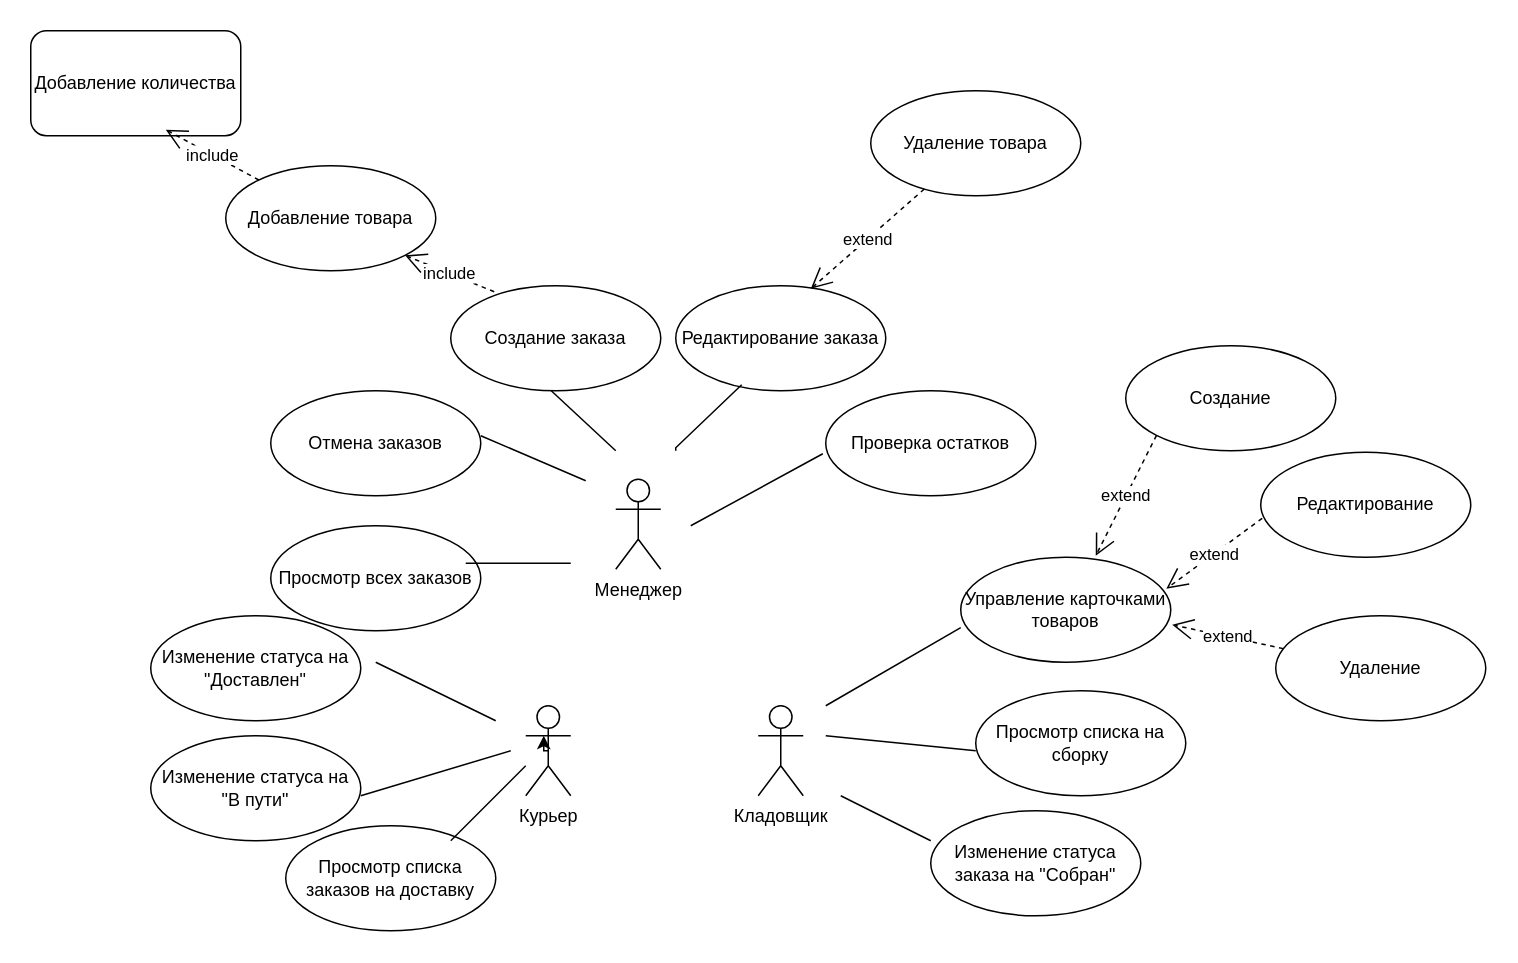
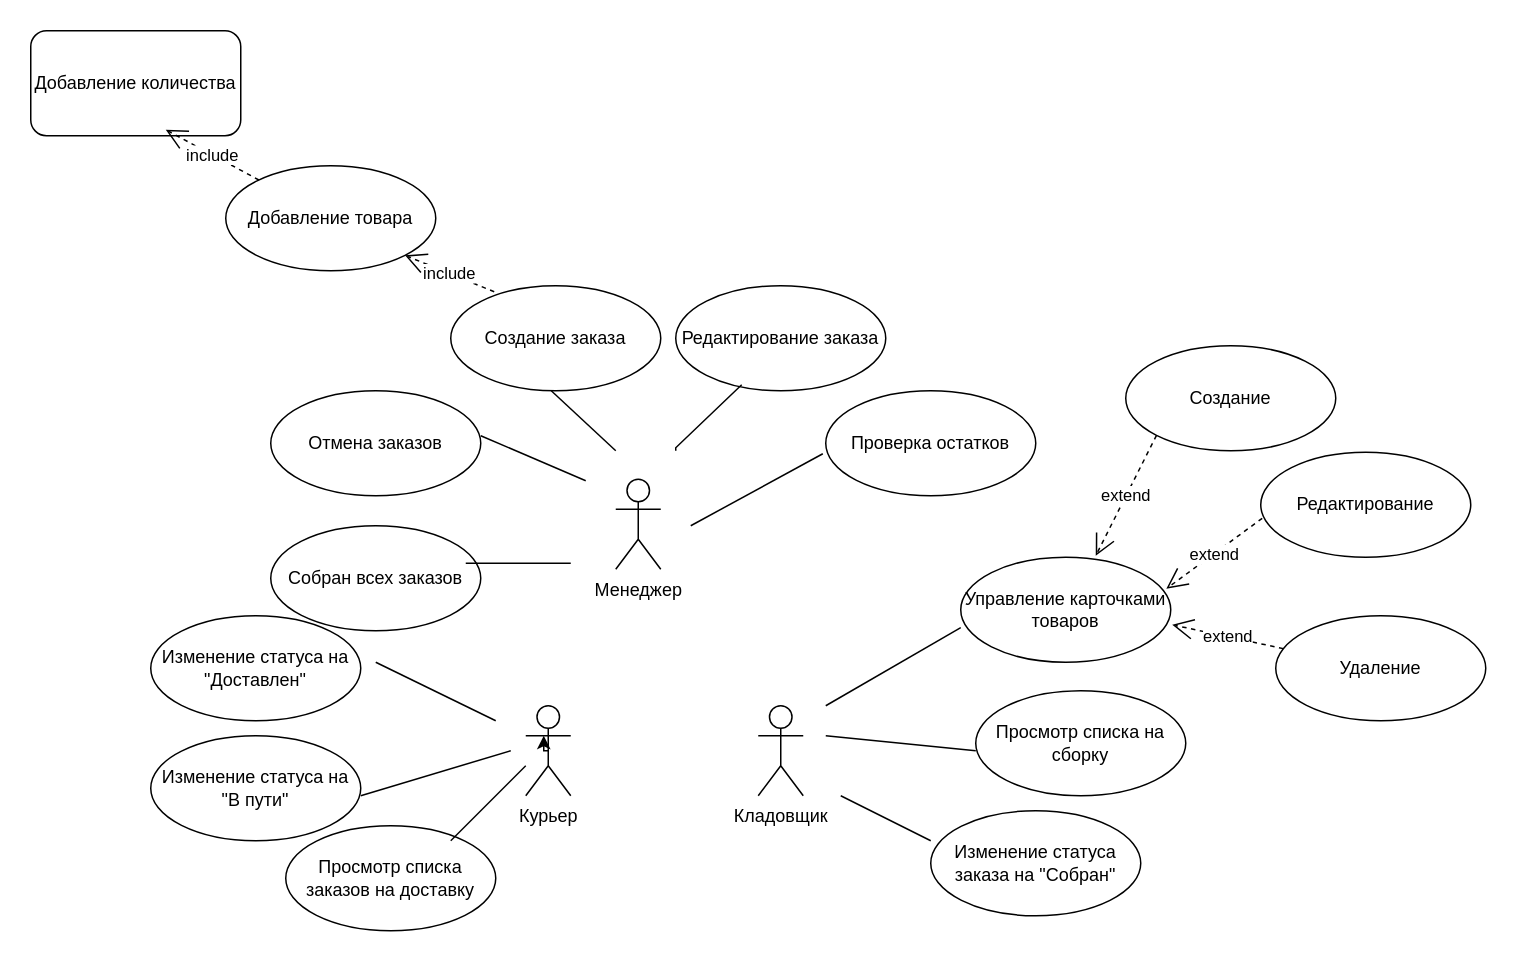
node "Удаление товара": removed
edge "Удаление товара" -> "Редактирование заказа": removed, label "extend"
node "Просмотр всех заказов": label "Просмотр всех заказов" -> "Собран всех заказов"
